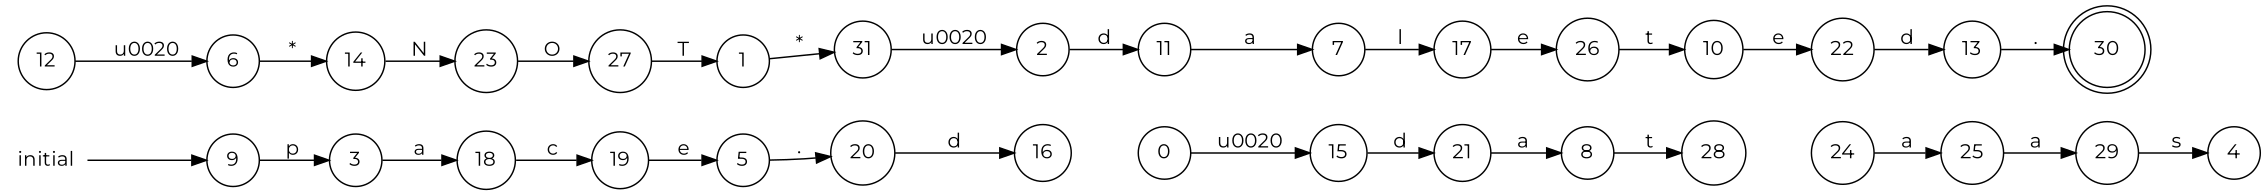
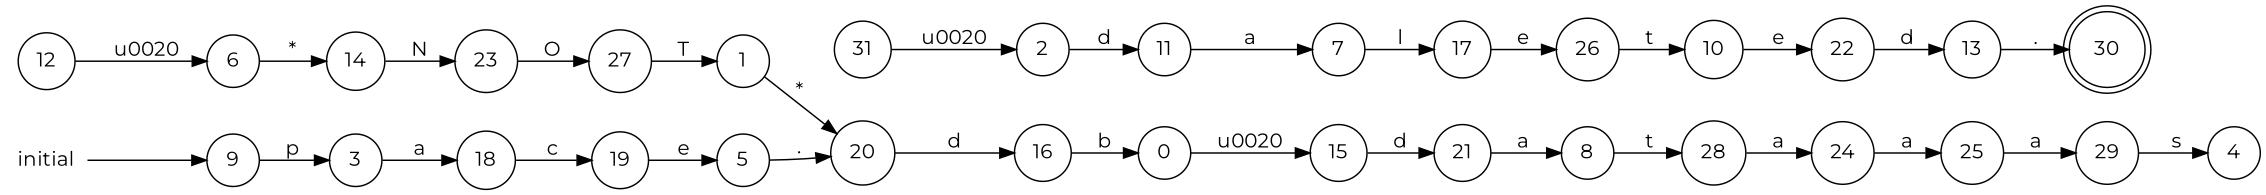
edge "1" -> "31": now "1" -> "20"
edge "16" -> "0": added, label "b"
edge "28" -> "24": added, label "a"
